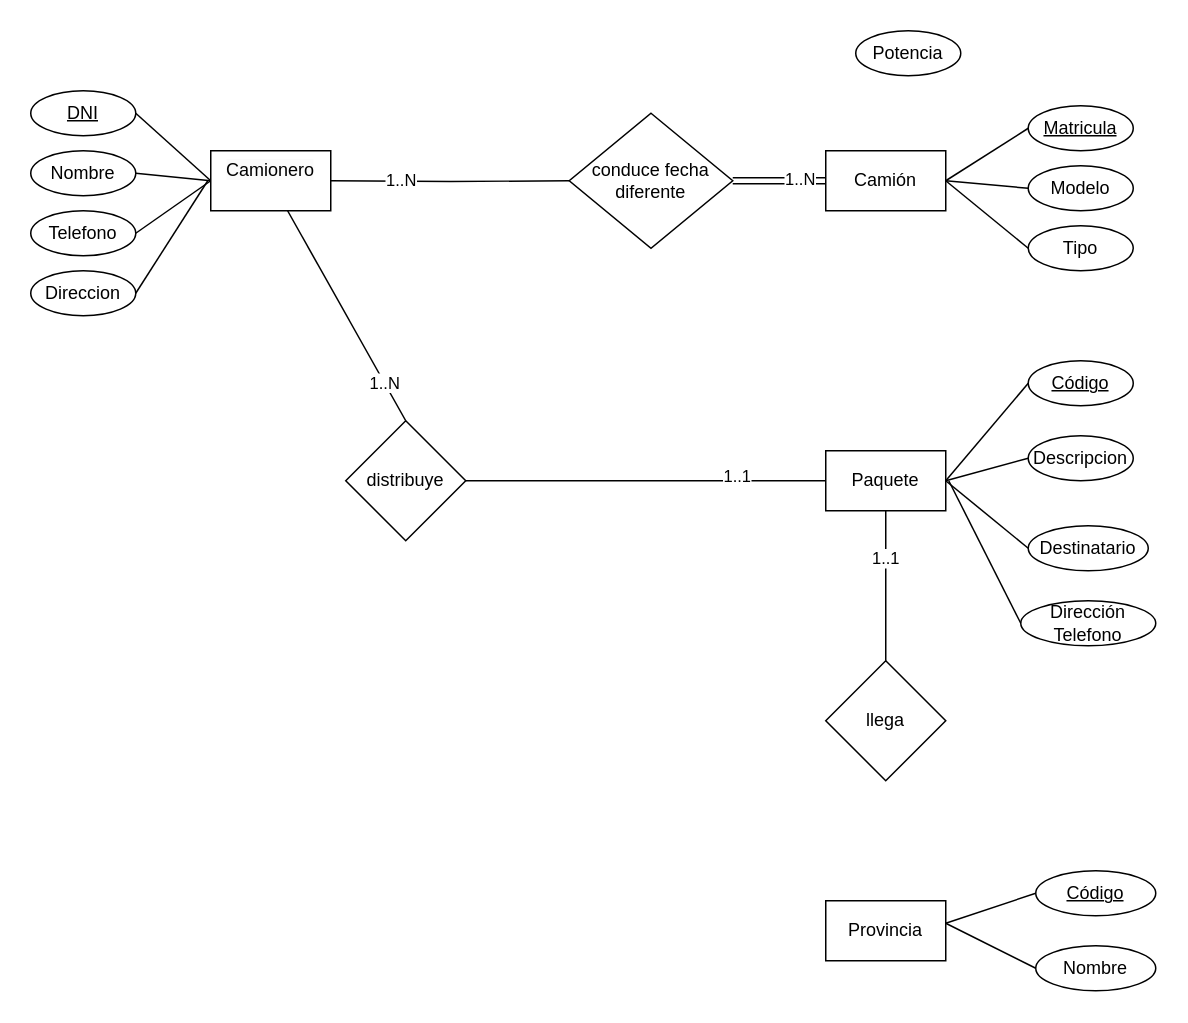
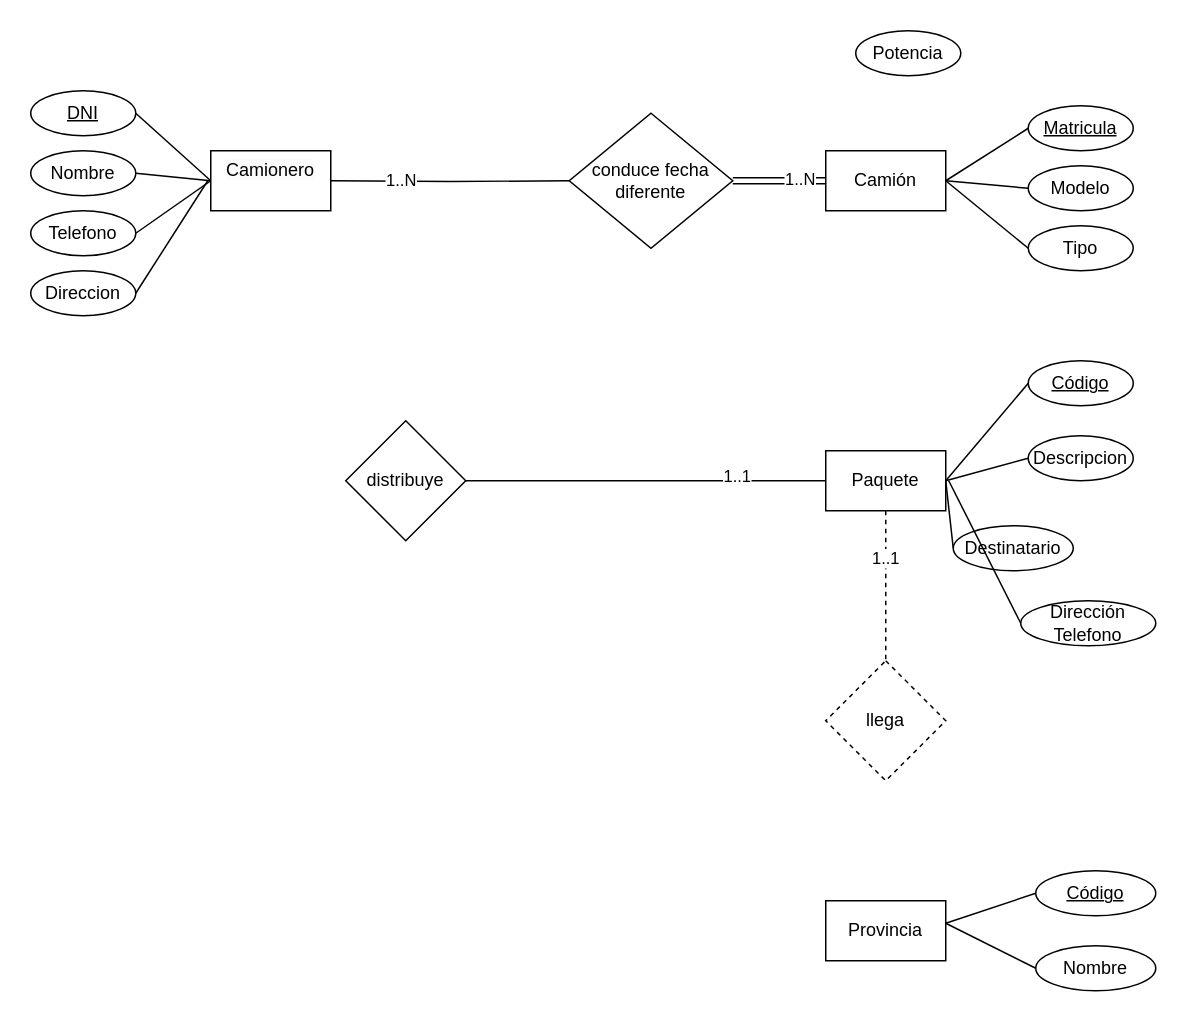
edge "Camionero" -- "distribuye": removed, label "1..N"
node "Destinatario": moved (1088, 548) -> (1013, 548)
edge "Paquete" -- "llega": style solid -> dashed
node "llega": style solid -> dashed
